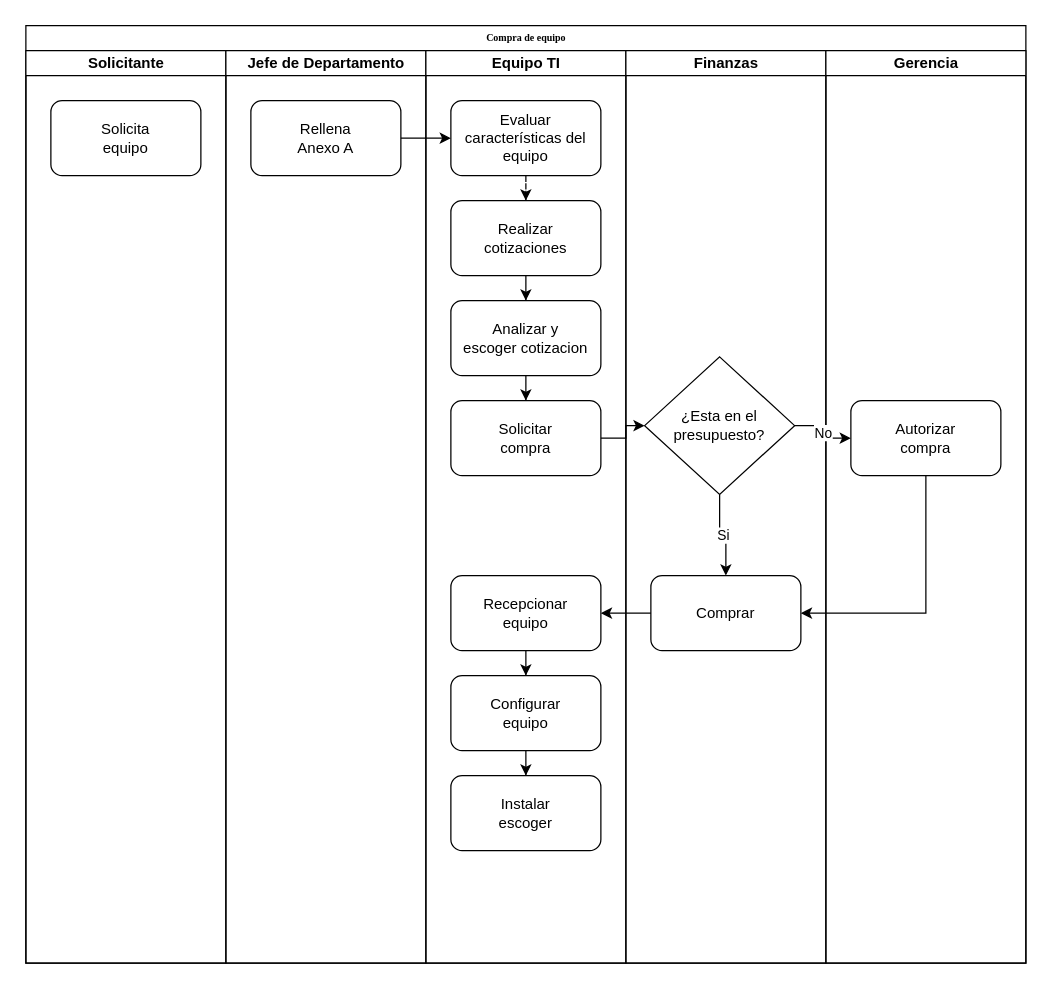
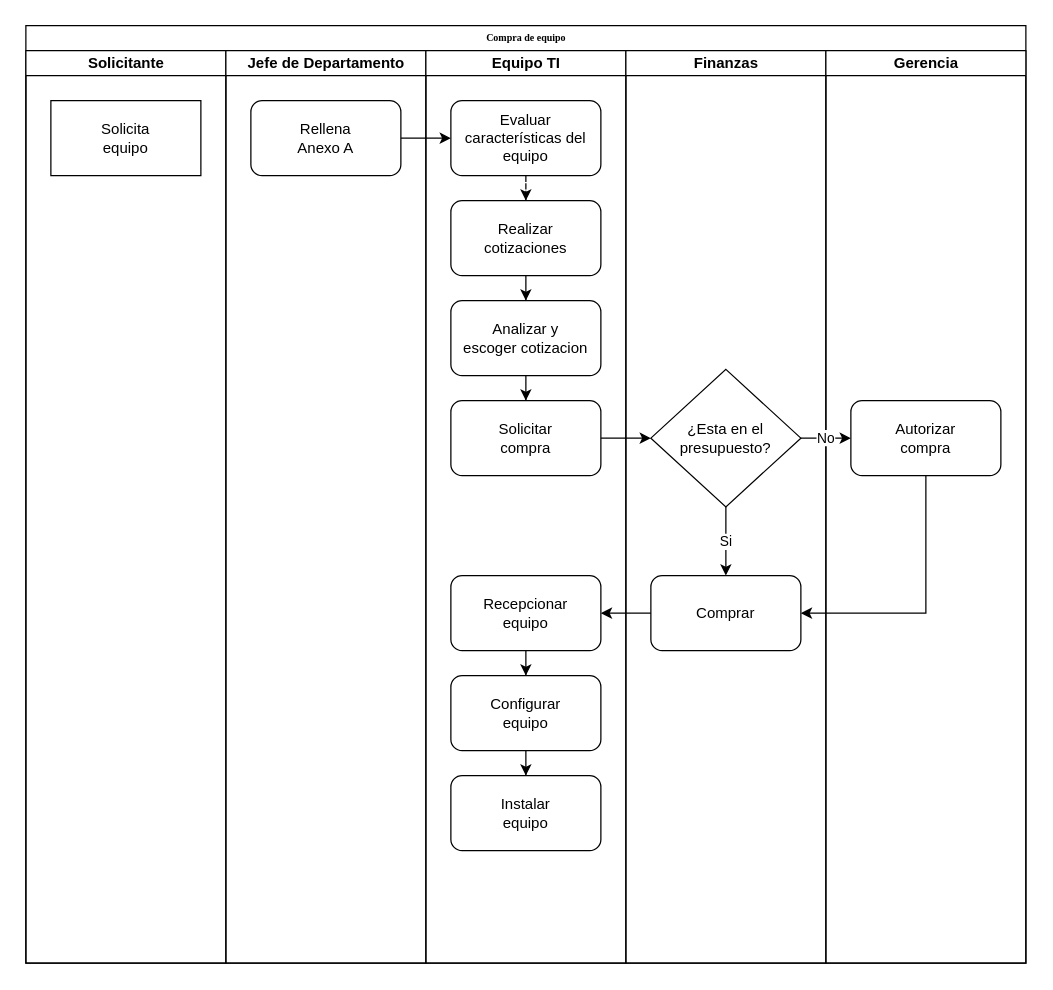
node "Solicita equipo": shape rounded rectangle -> rectangle
node "¿Esta en el presupuesto?": moved (719, 426) -> (726, 438)
node "Instalar escoger": label "Instalar escoger" -> "Instalar equipo"
